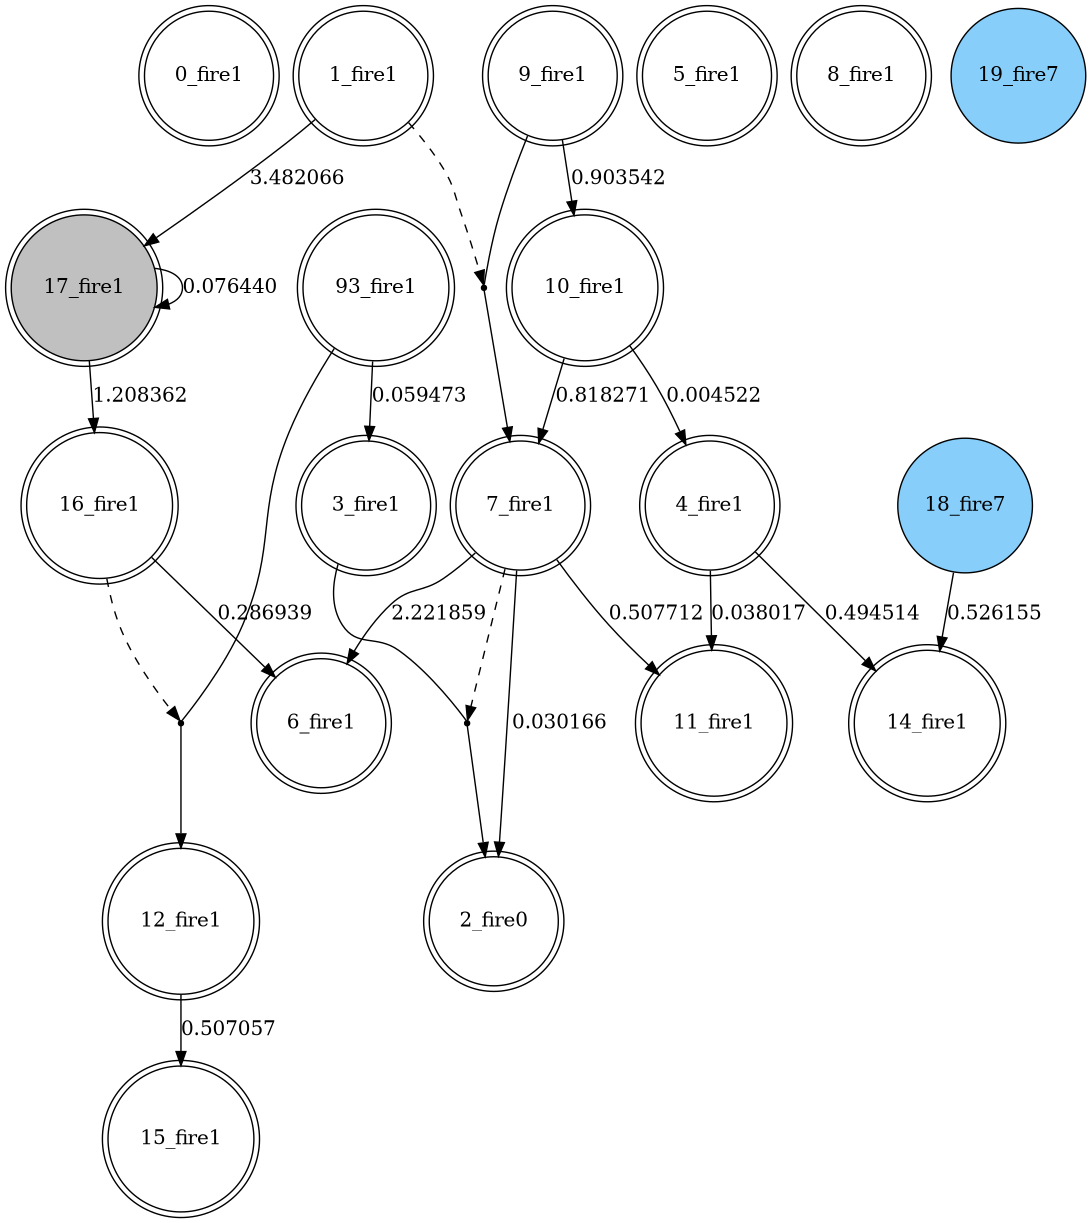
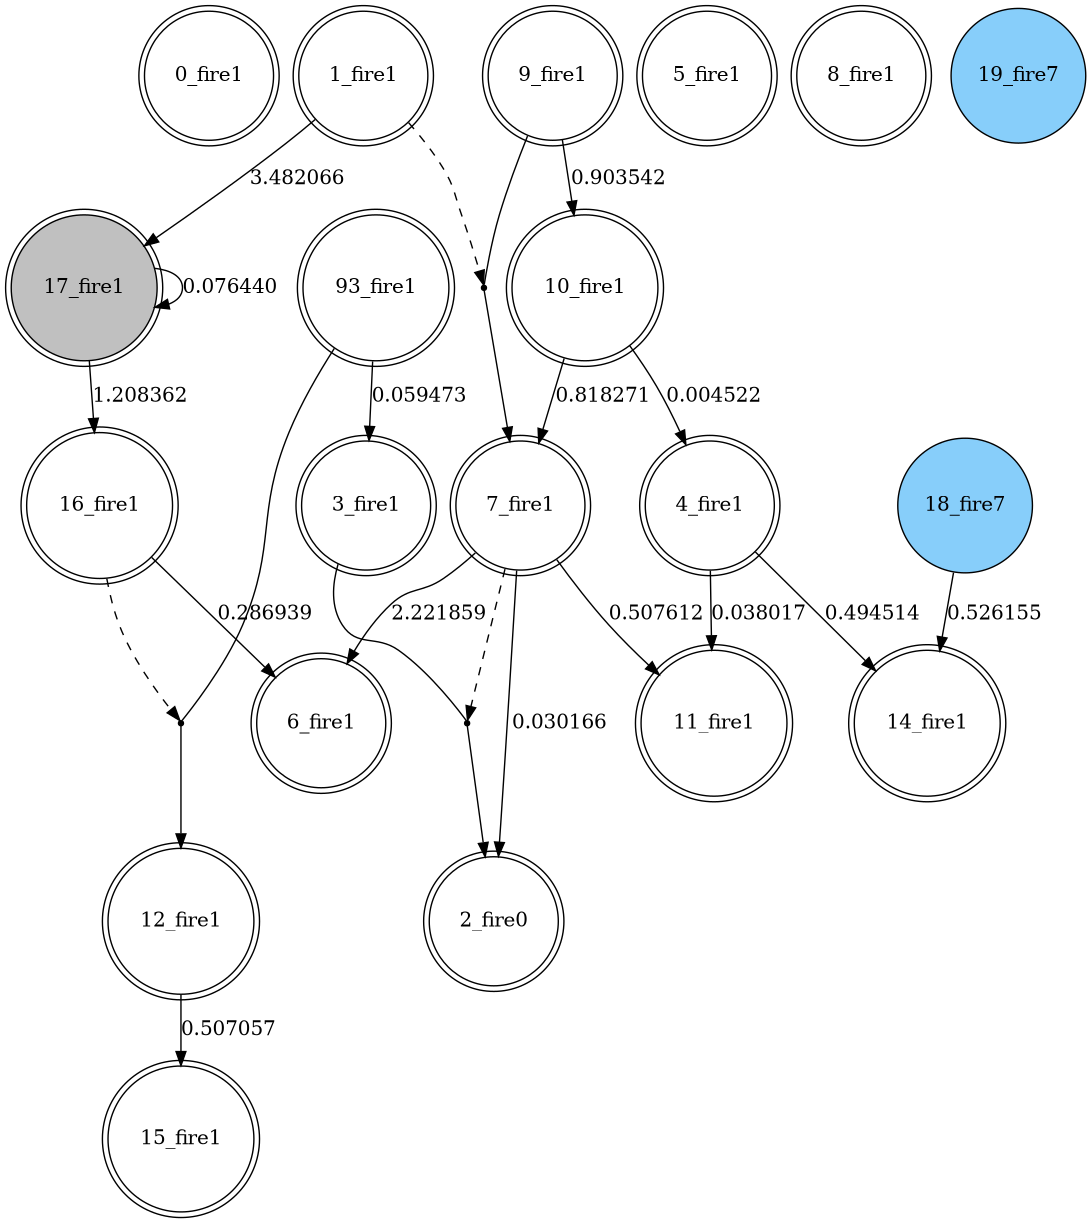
edge "7_fire1" -> "11_fire1": label "0.507712" -> "0.507612"
